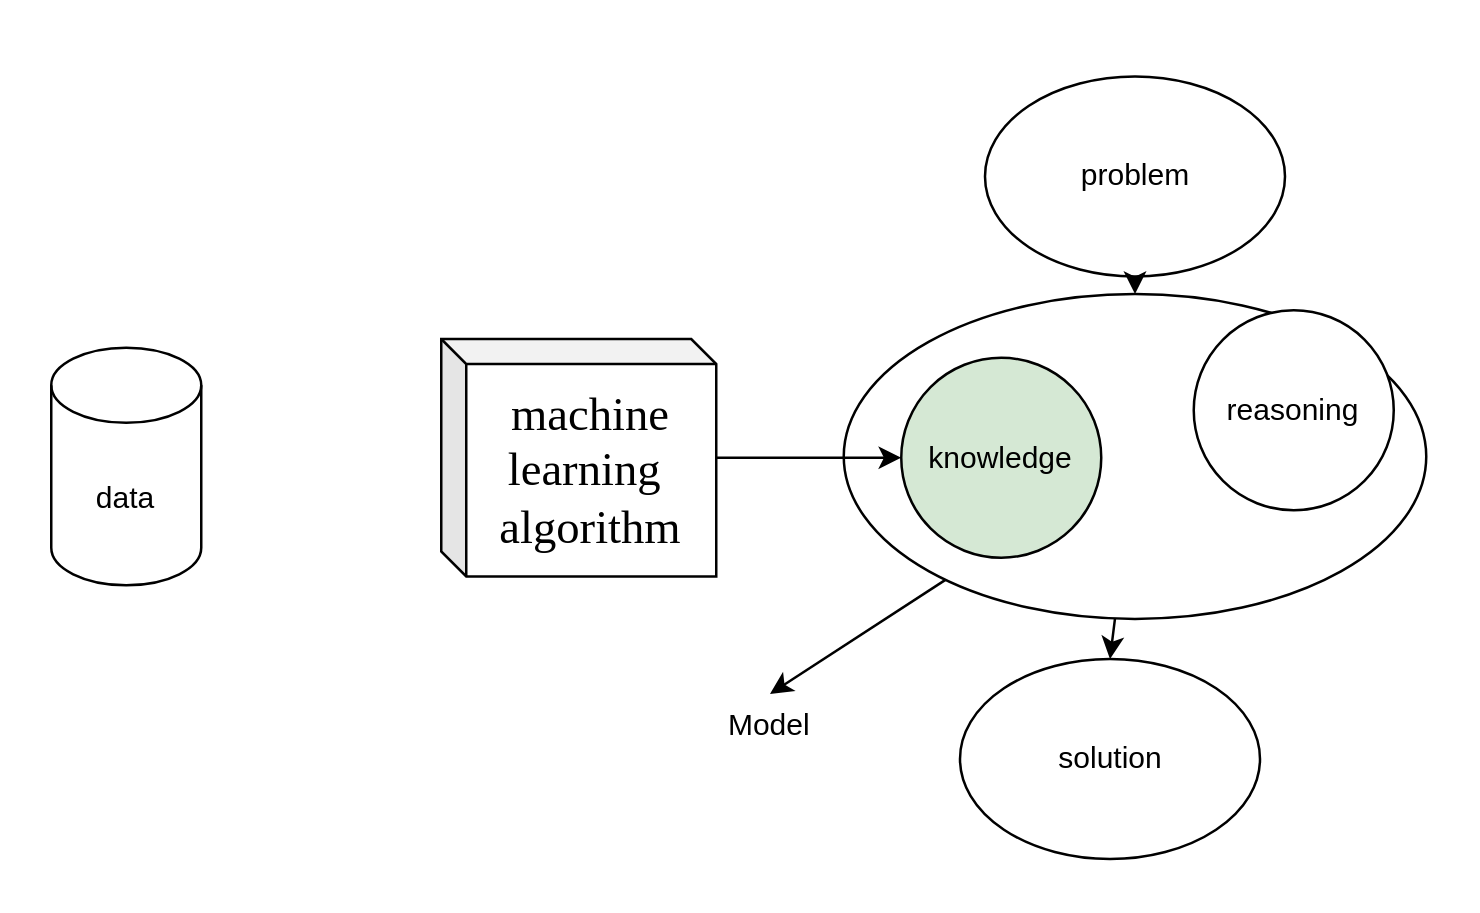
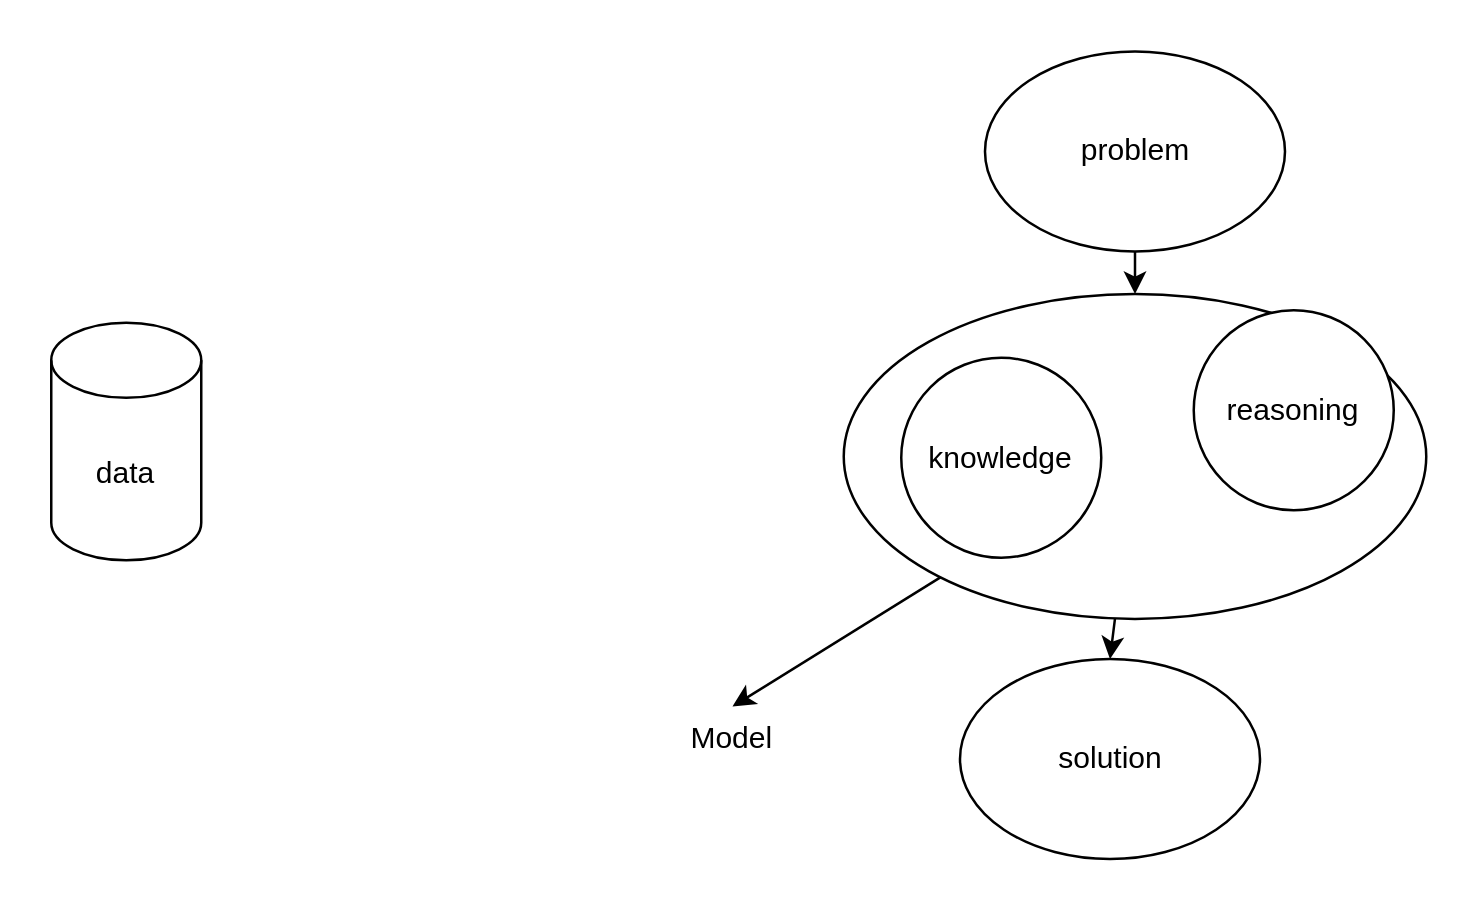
node "problem": moved (1135, 176) -> (1135, 151)
node "machine learning algorithm": removed
edge "machine learning algorithm" -> "knowledge": removed
node "knowledge": fillcolor #d5e8d4 -> #ffffff
node "data": moved (126, 466) -> (126, 441)
node "Model": moved (770, 726) -> (733, 739)
